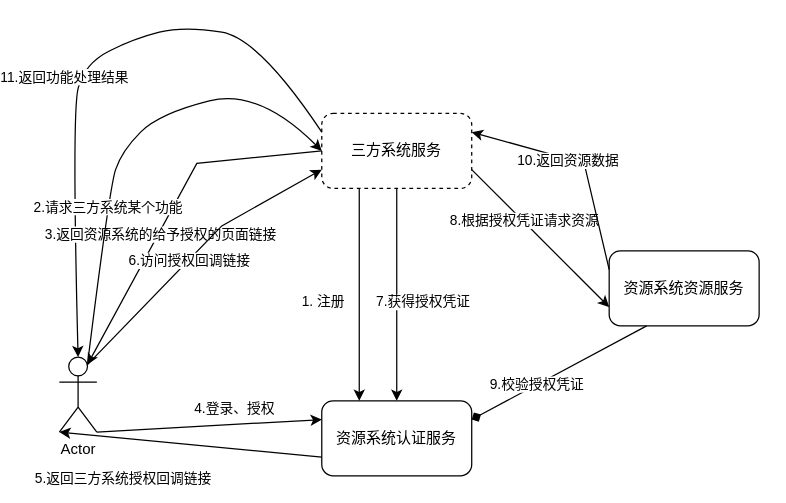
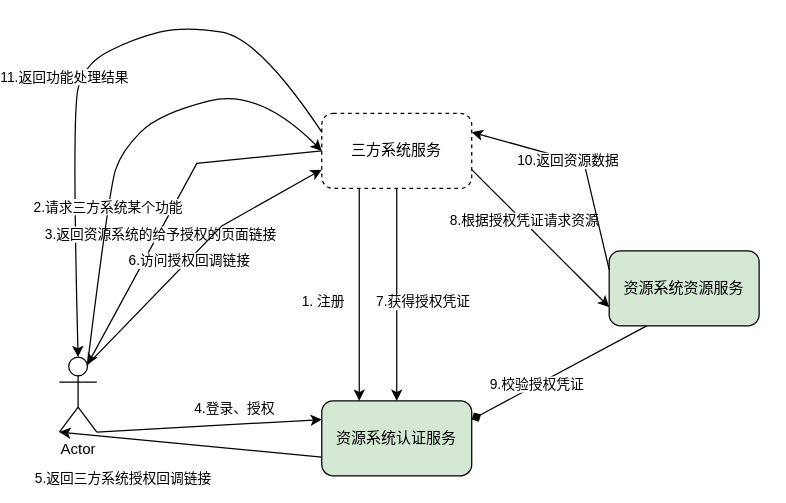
node "资源系统资源服务": fillcolor #ffffff -> #d5e8d4
node "资源系统认证服务": fillcolor #ffffff -> #d5e8d4
